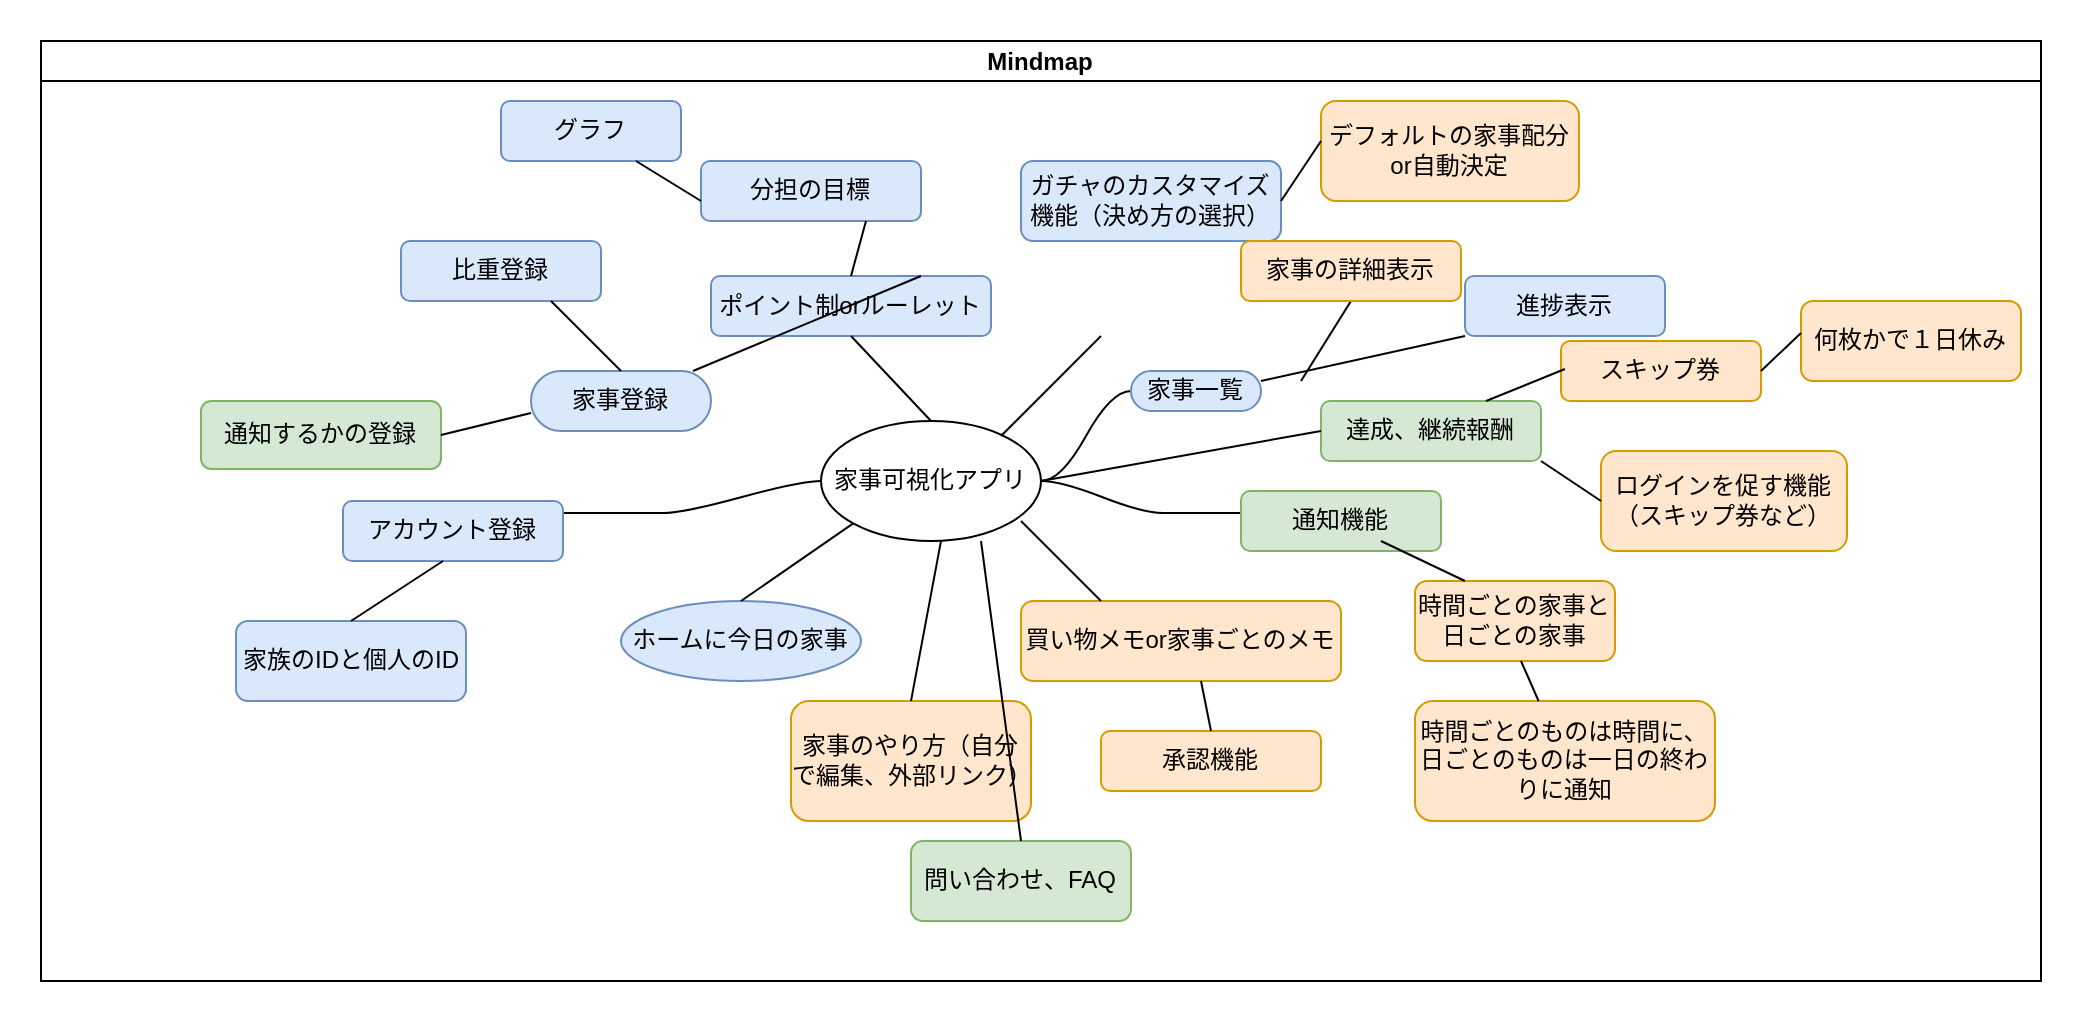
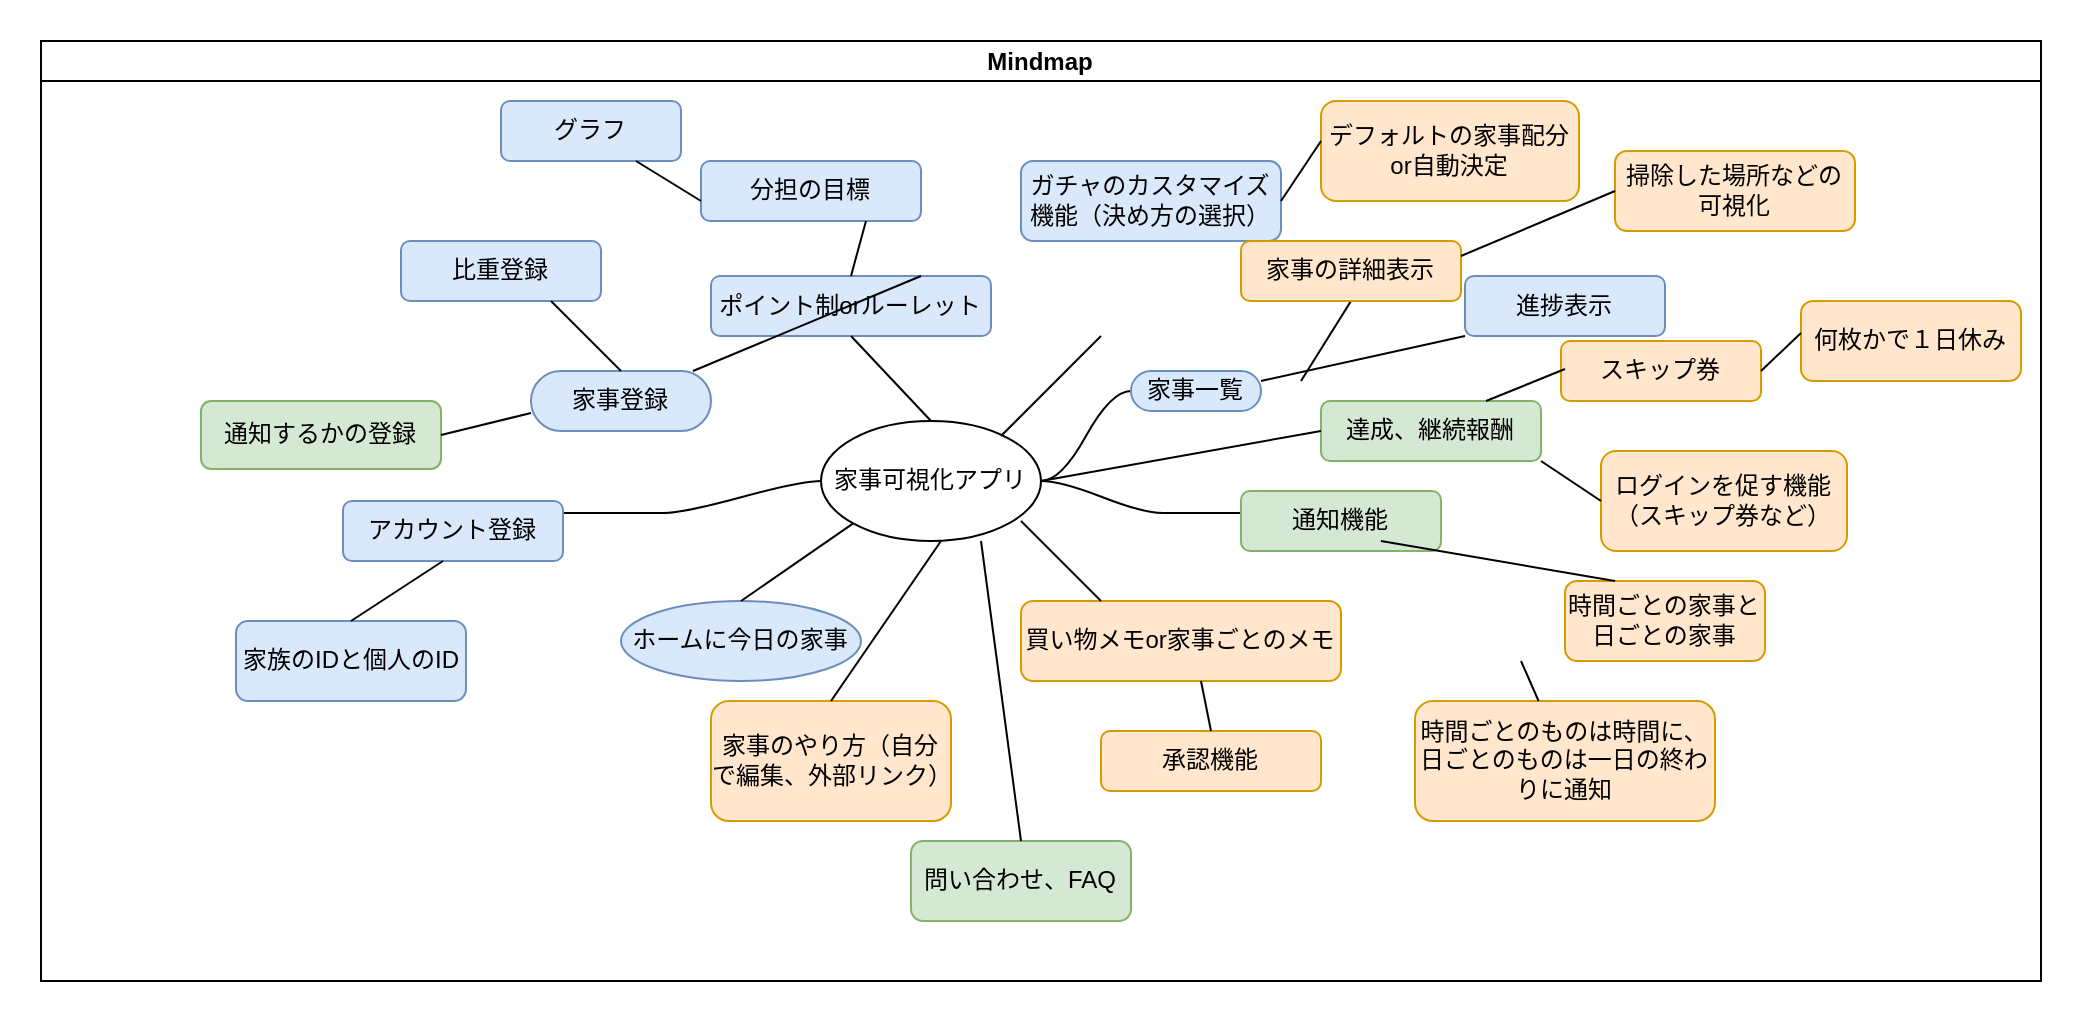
node "掃除した場所などの可視化": added
edge "掃除した場所などの可視化" -- "家事の詳細表示": added
node "時間ごとの家事と日ごとの家事": moved (1515, 621) -> (1665, 621)
node "家事のやり方（自分で編集、外部リンク）": moved (911, 761) -> (831, 761)
